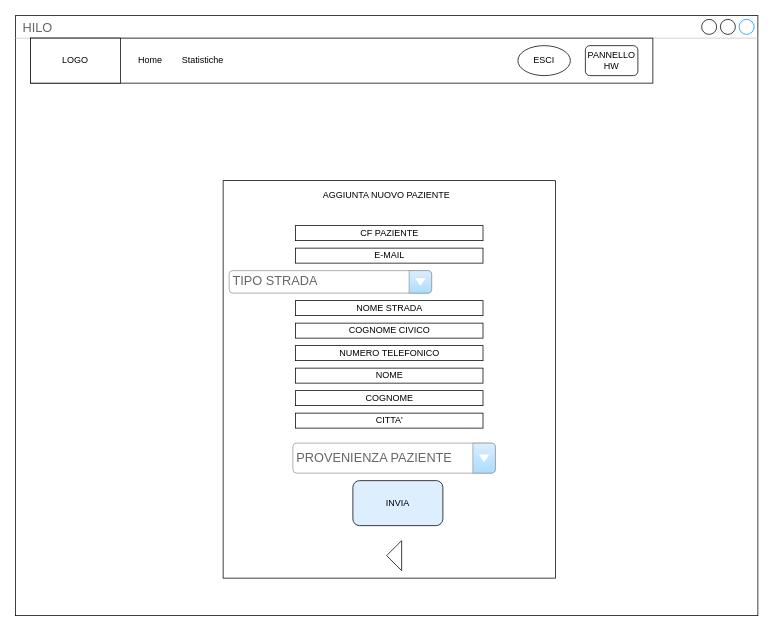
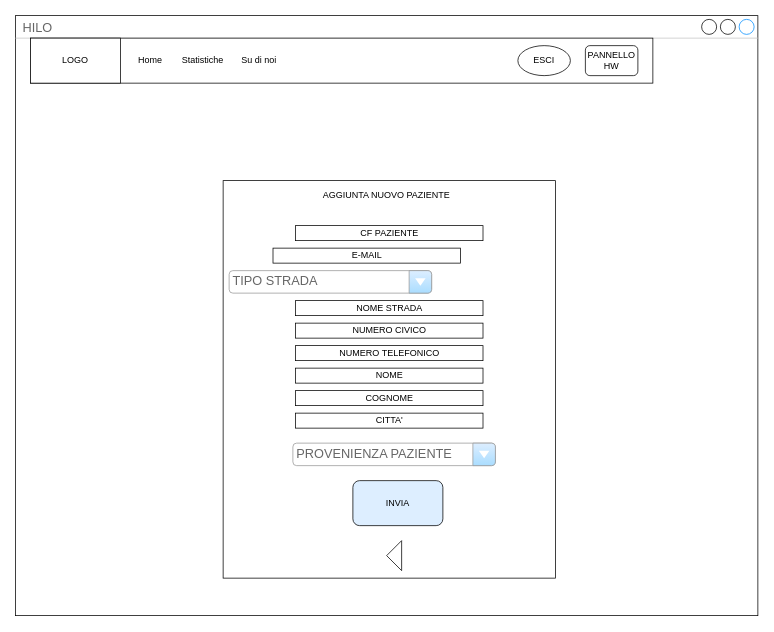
node "Su di noi": added
node "E-MAIL": moved (389, 255) -> (367, 255)
node "COGNOME CIVICO": label "COGNOME CIVICO" -> "NUMERO CIVICO"
node "PROVENIENZA PAZIENTE": size 203x30 -> 203x23
